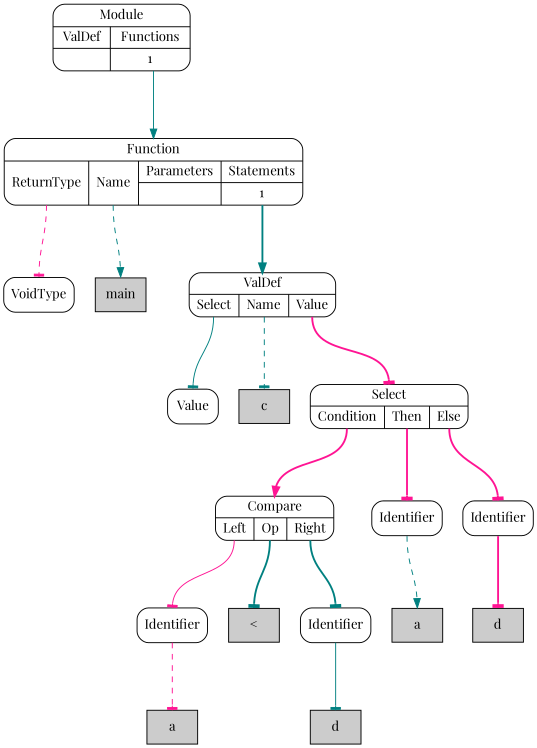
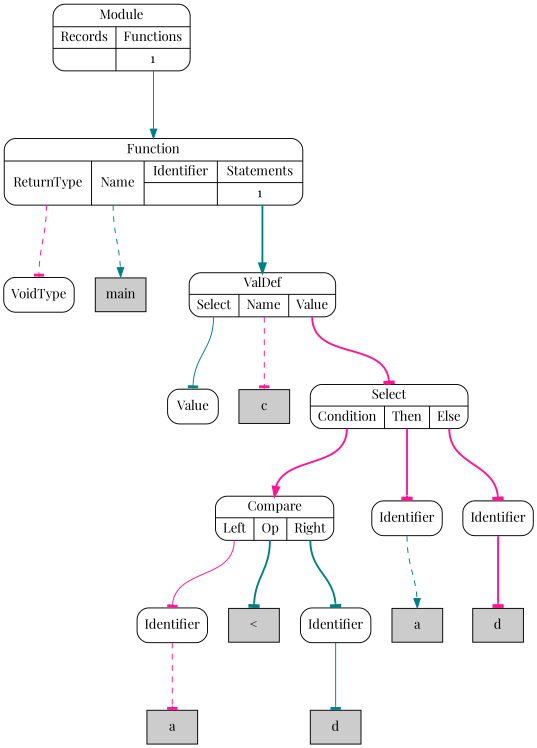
node "Module": text "ValDef" -> "Records"
node "Function": text "Parameters" -> "Identifier"
edge "ValDef" -> "c": color teal -> deeppink
